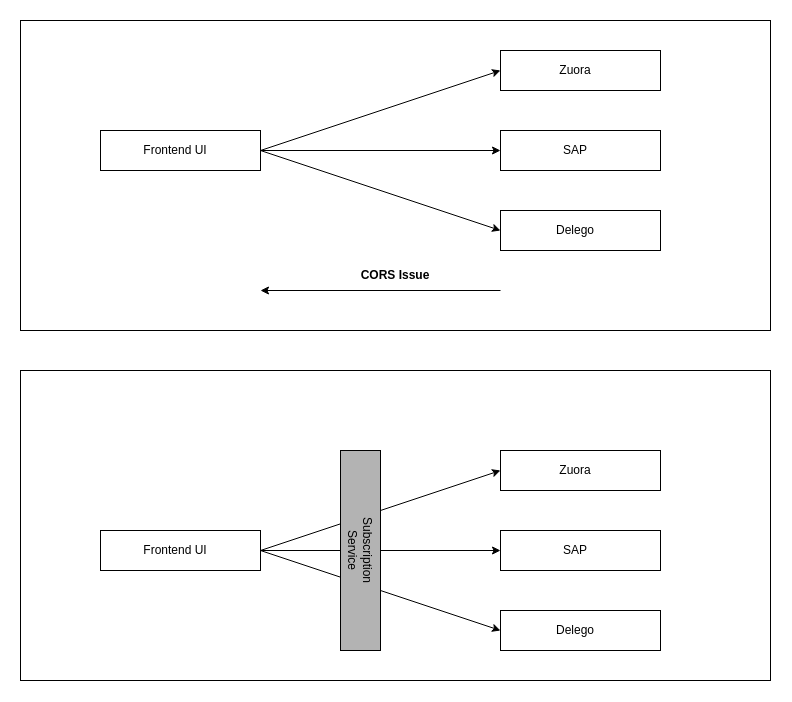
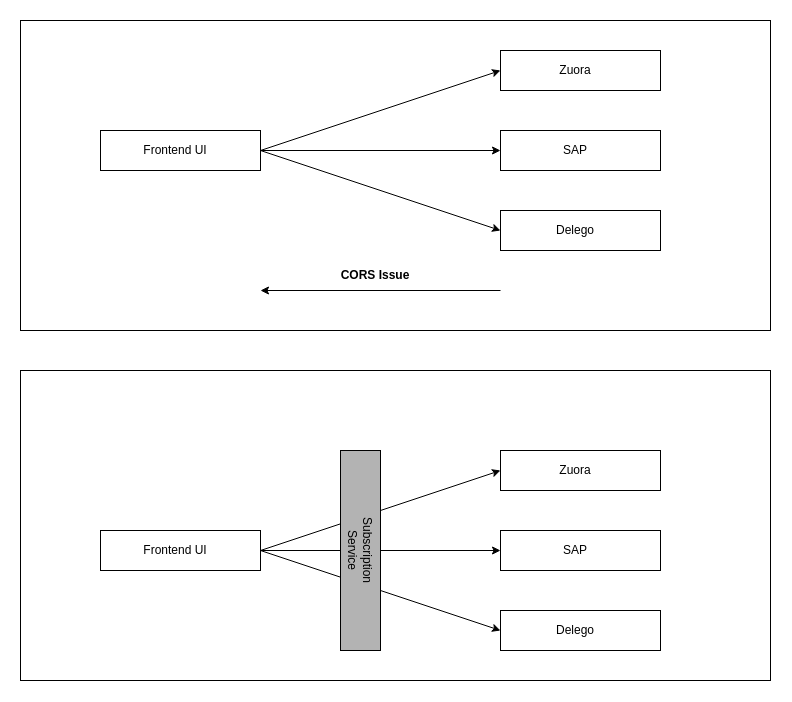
node "CORS Issue": moved (396, 276) -> (376, 276)
